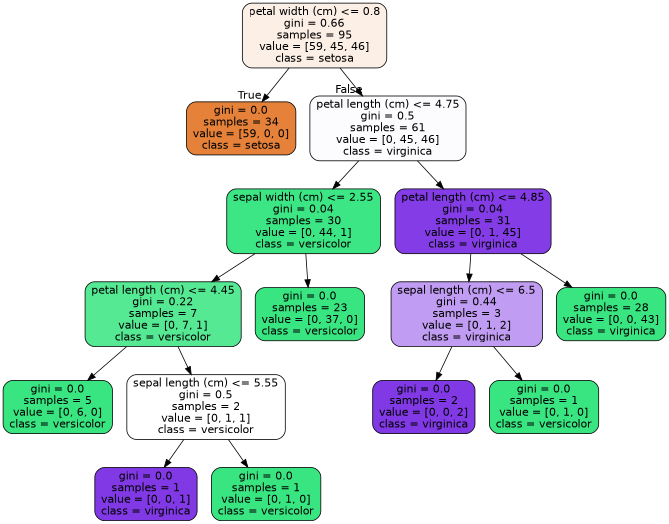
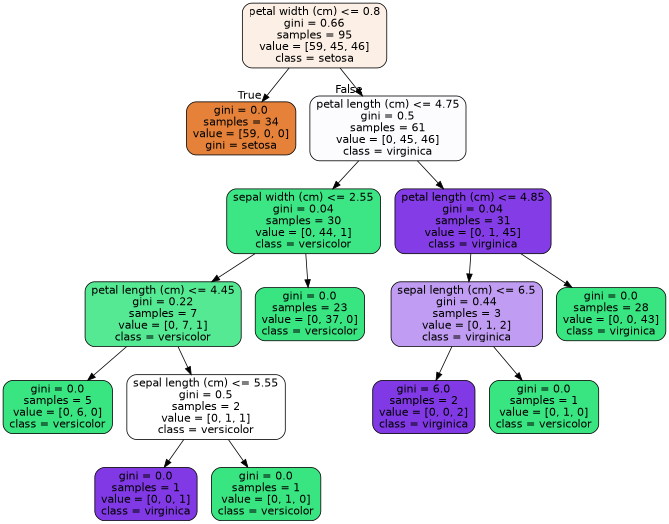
node "gini = 0.0 samples = 34 value = [59, 0, 0] class = setosa": label "gini = 0.0 samples = 34 value = [59, 0, 0] class = setosa" -> "gini = 0.0 samples = 34 value = [59, 0, 0] gini = setosa"
node "gini = 0.0 samples = 2 value = [0, 0, 2] class = virginica": label "gini = 0.0 samples = 2 value = [0, 0, 2] class = virginica" -> "gini = 6.0 samples = 2 value = [0, 0, 2] class = virginica"
